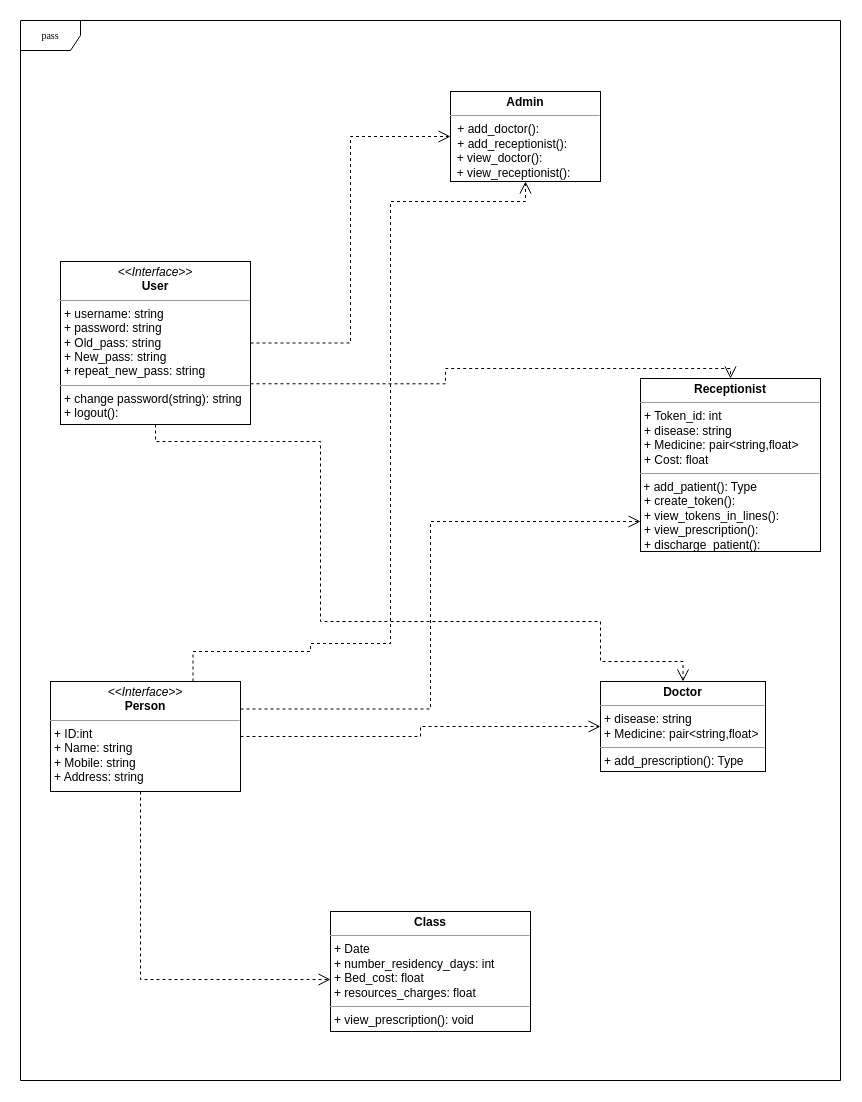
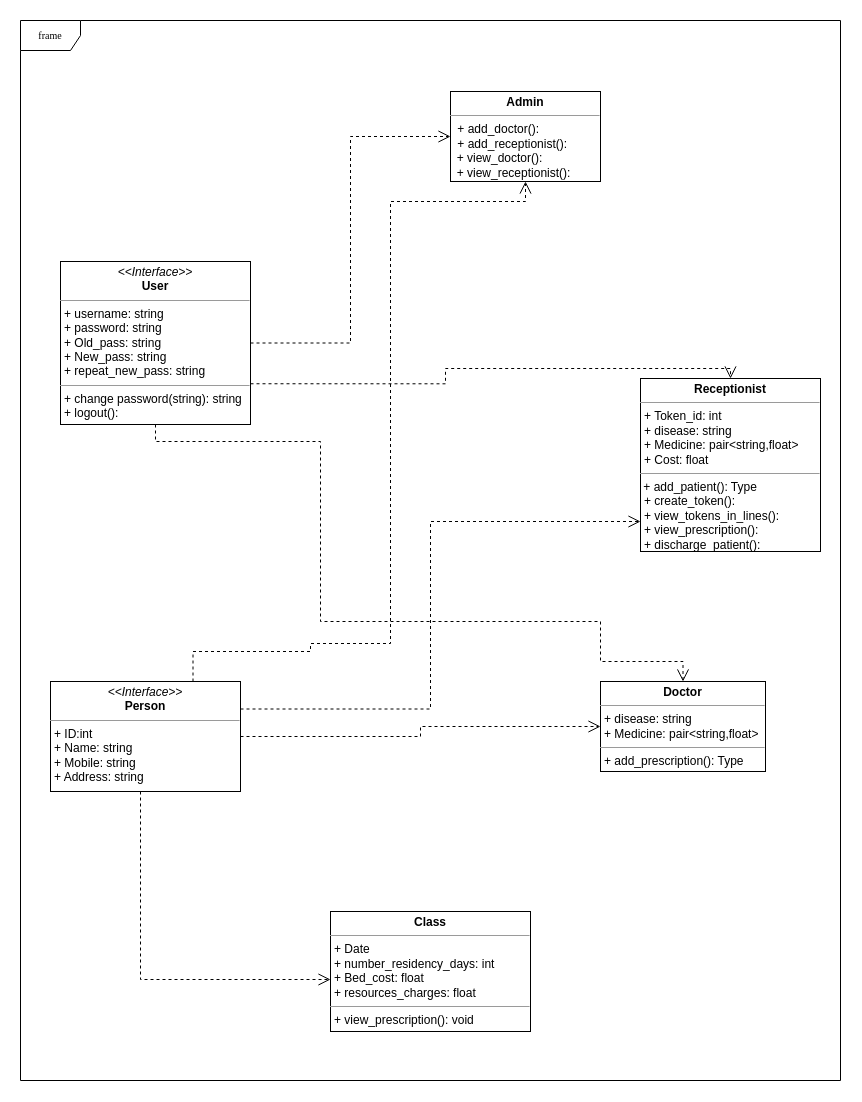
node "pass": label "pass" -> "frame"
